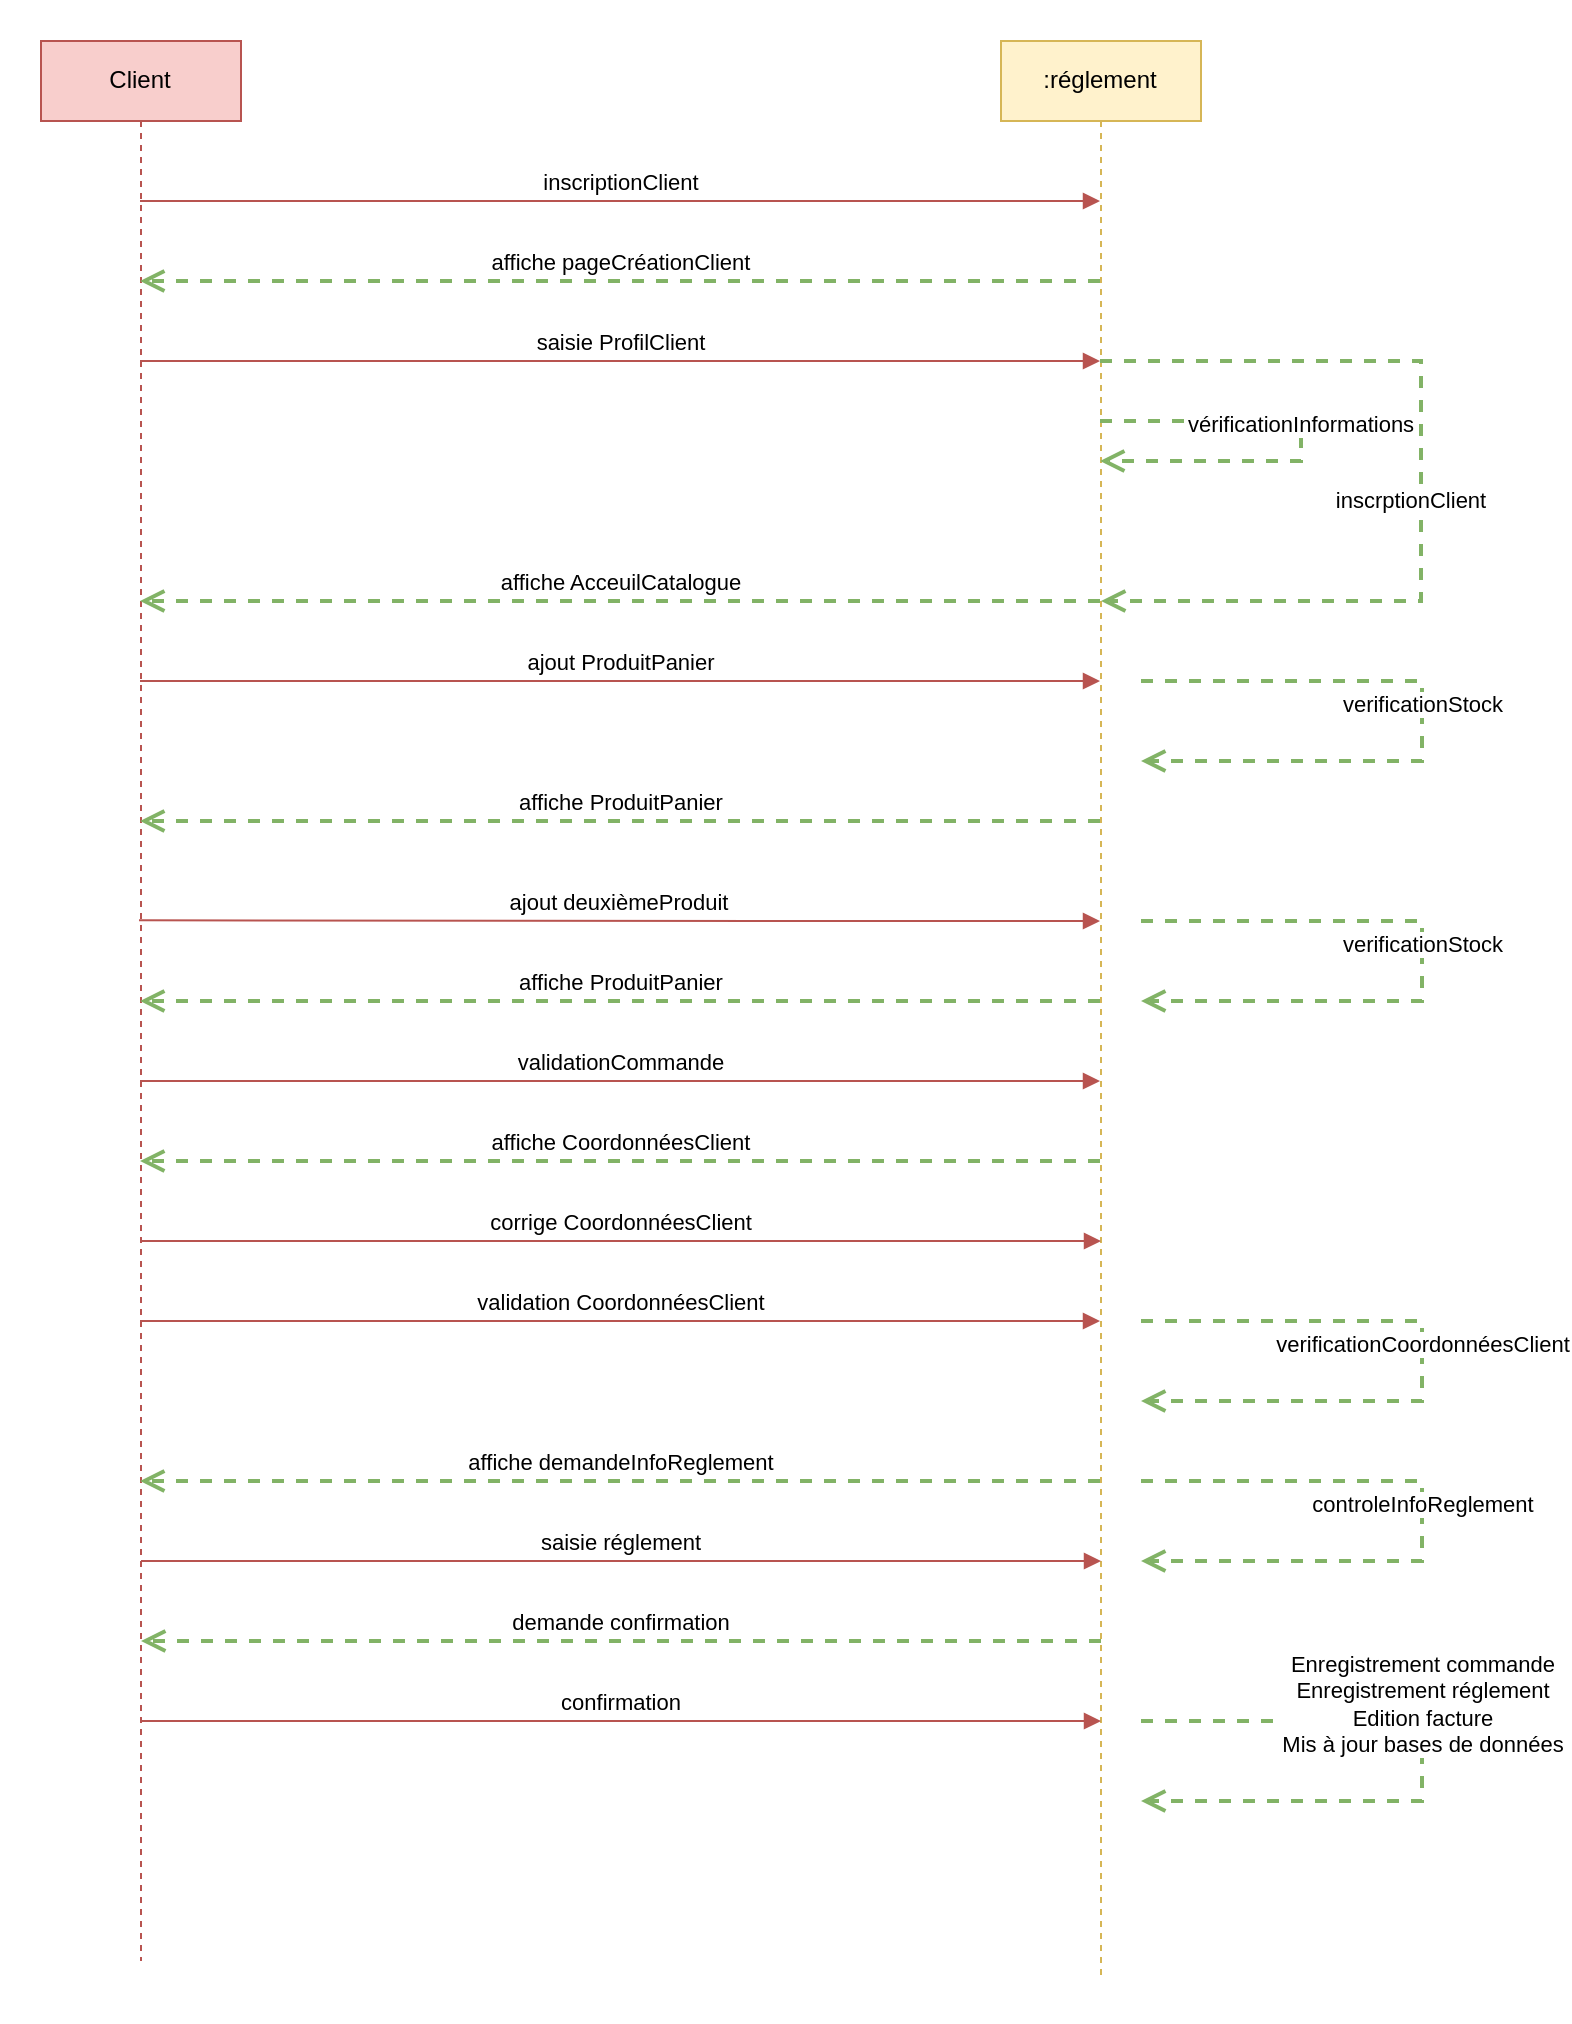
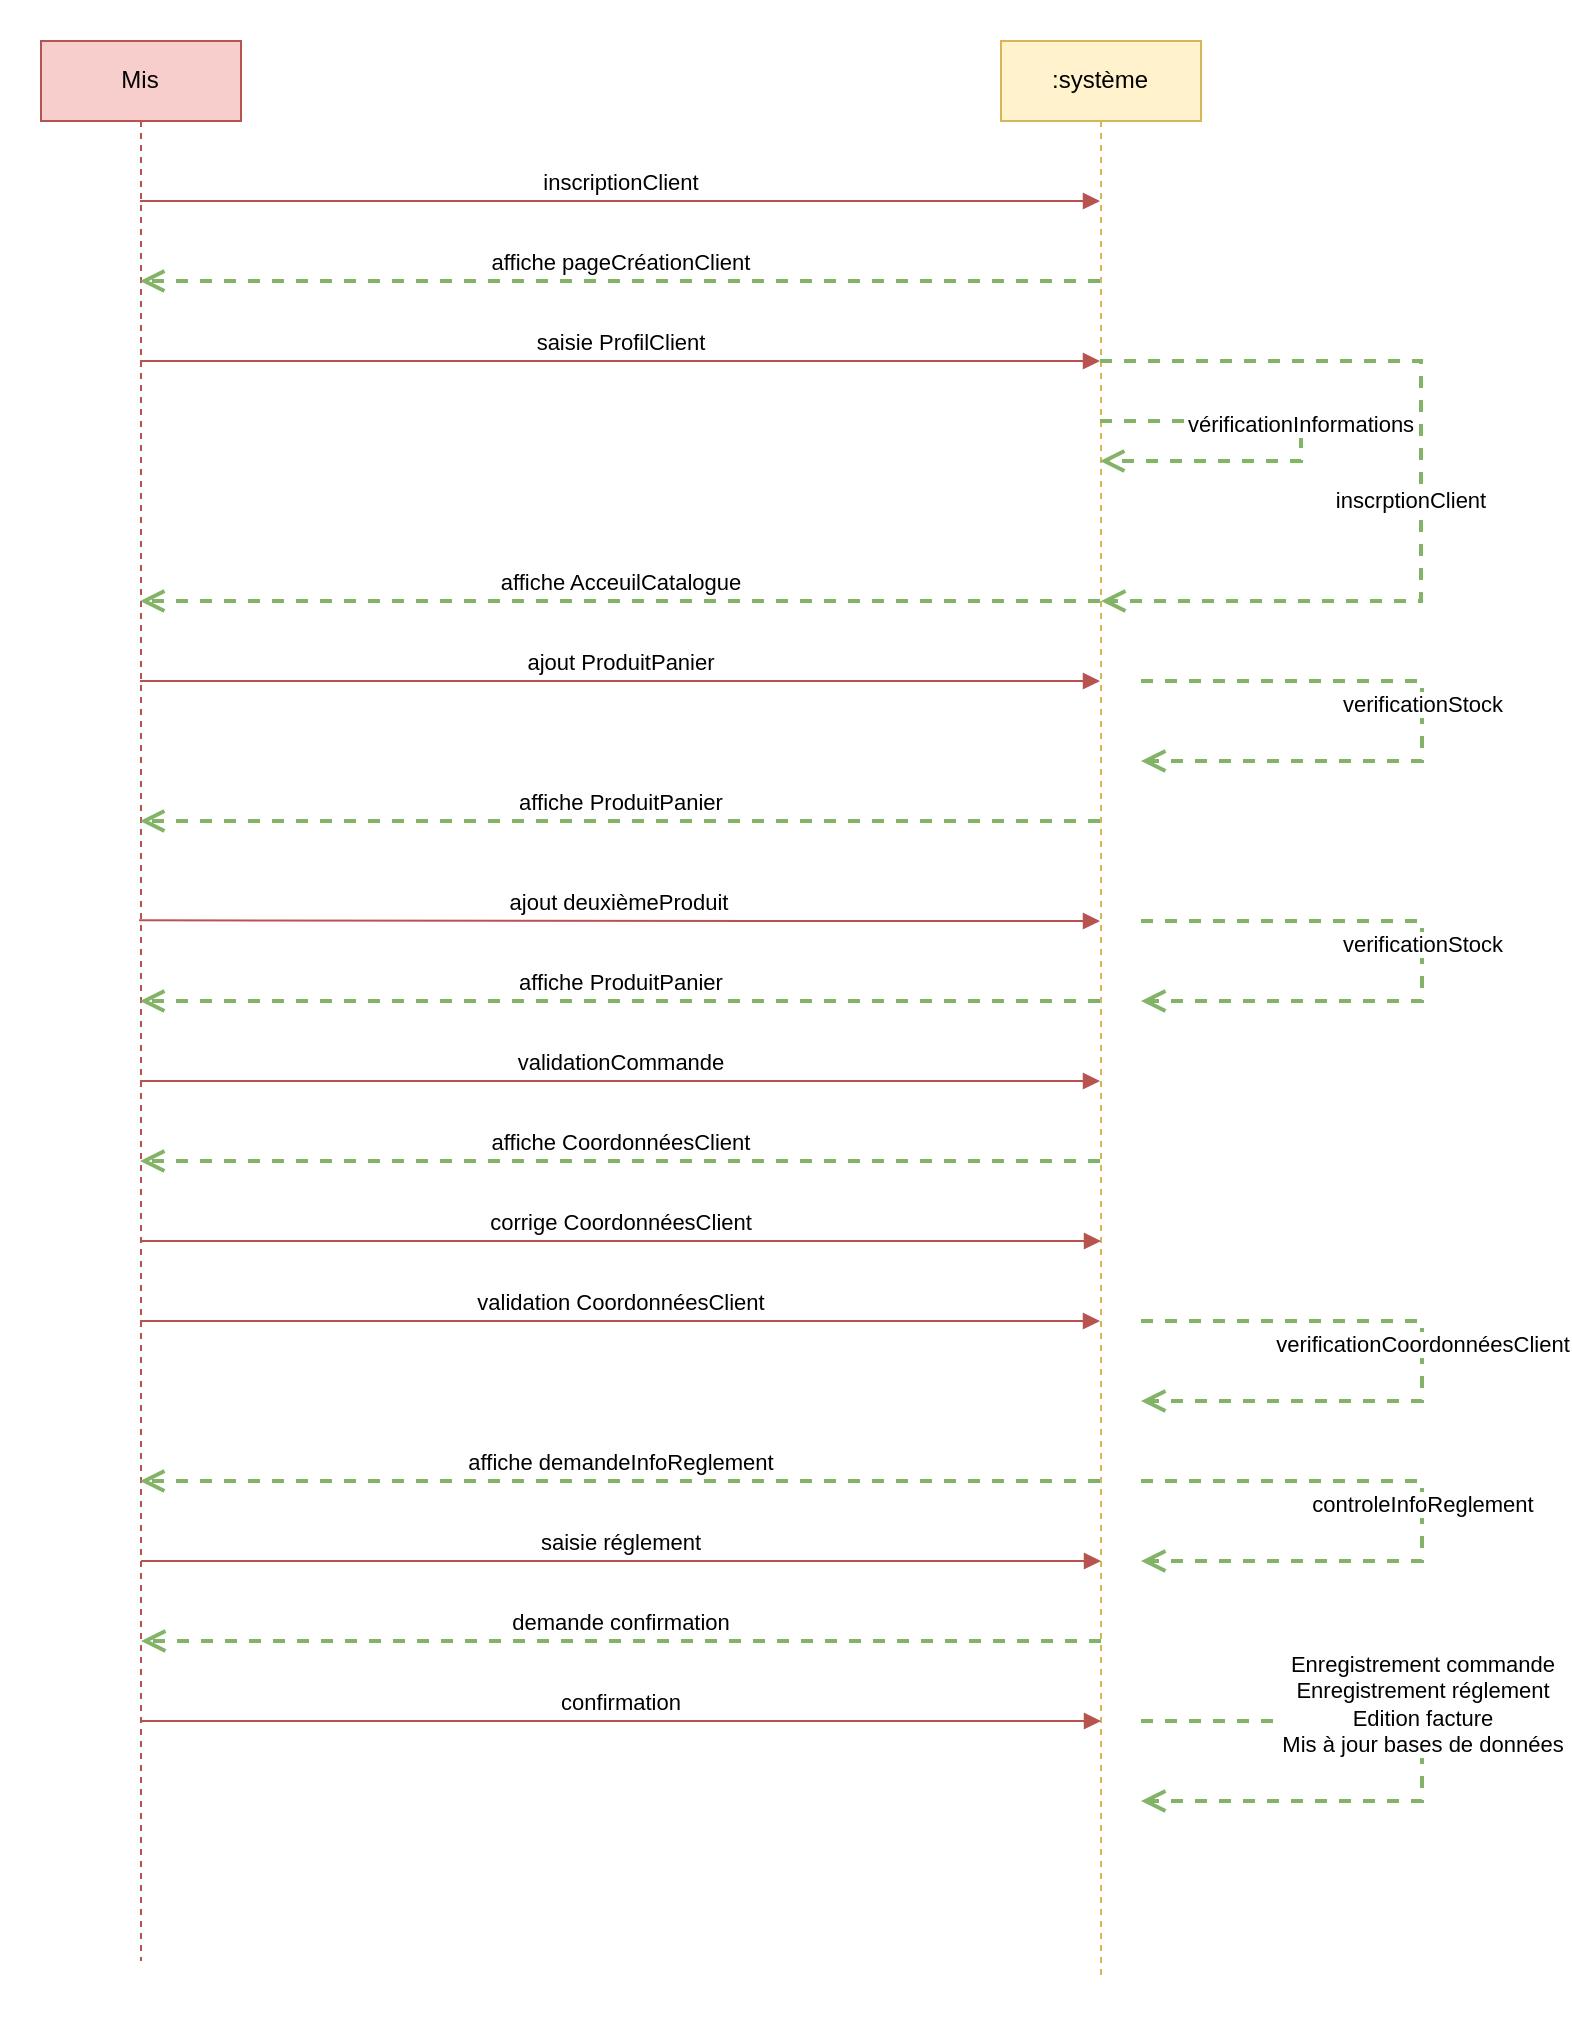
node "Client": label "Client" -> "Mis"
node ":réglement": label ":réglement" -> ":système"
